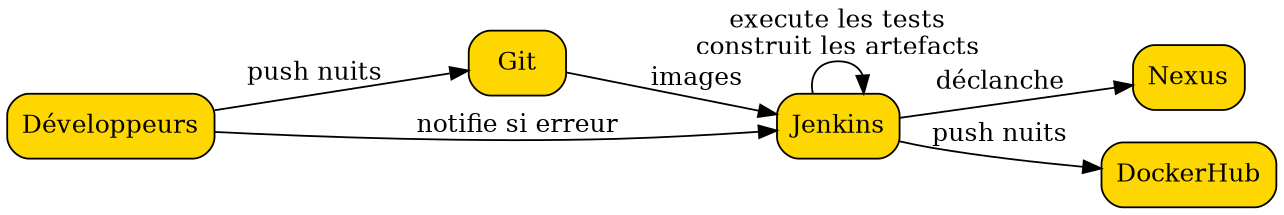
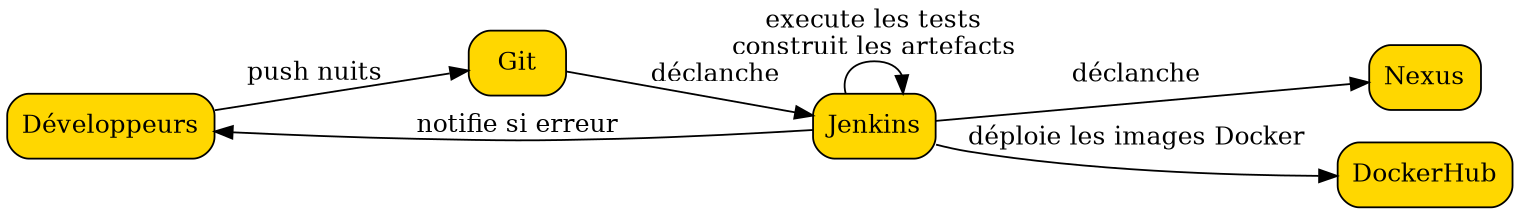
edge "Git" -> "Jenkins": label "images" -> "déclanche"
edge "Jenkins" -> "DockerHub": label "push nuits" -> "déploie les images Docker"
edge "Développeurs" -> "Jenkins": reversed
